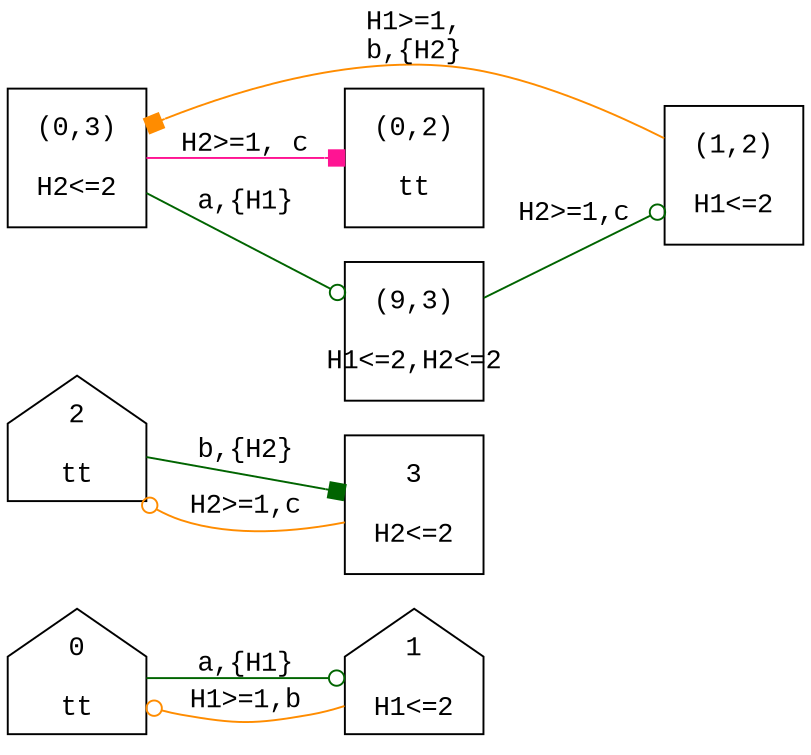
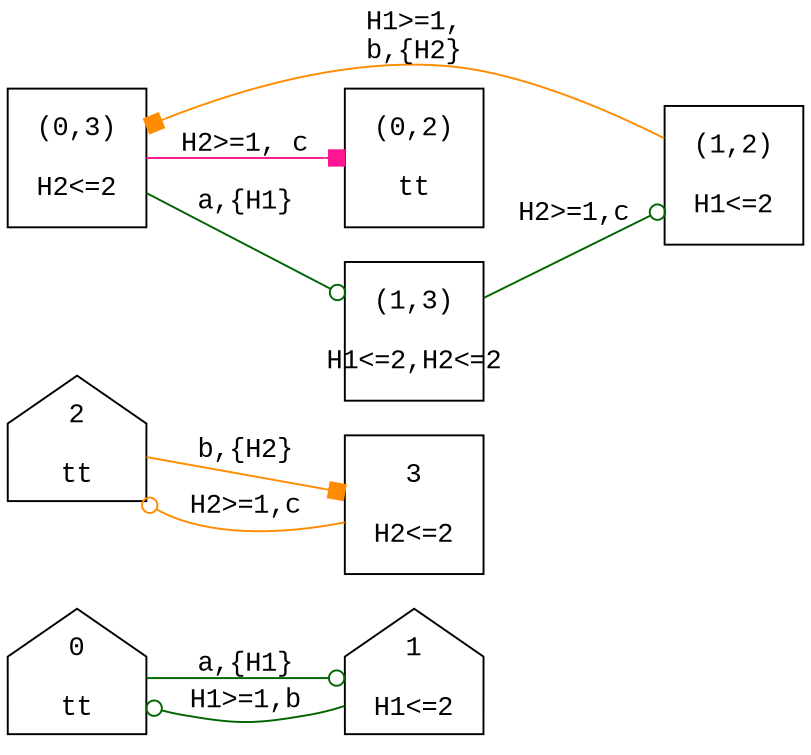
node "(9,3) H1<=2,H2<=2": label "(9,3) H1<=2,H2<=2" -> "(1,3) H1<=2,H2<=2"
edge "2 tt" -> "3 H2<=2": color darkgreen -> darkorange
edge "1 H1<=2" -> "0 tt": color darkorange -> darkgreen
